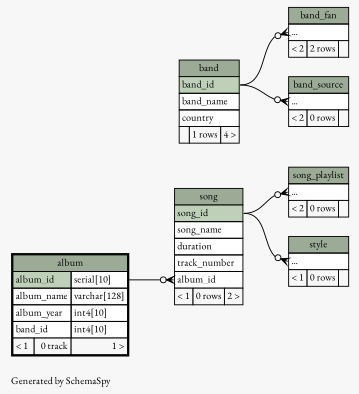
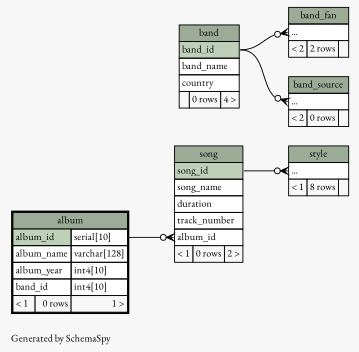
node "band": text "1 rows" -> "0 rows"
node "song_playlist": removed
node "style": text "0 rows" -> "8 rows"
node "album": text "0 track" -> "0 rows"
